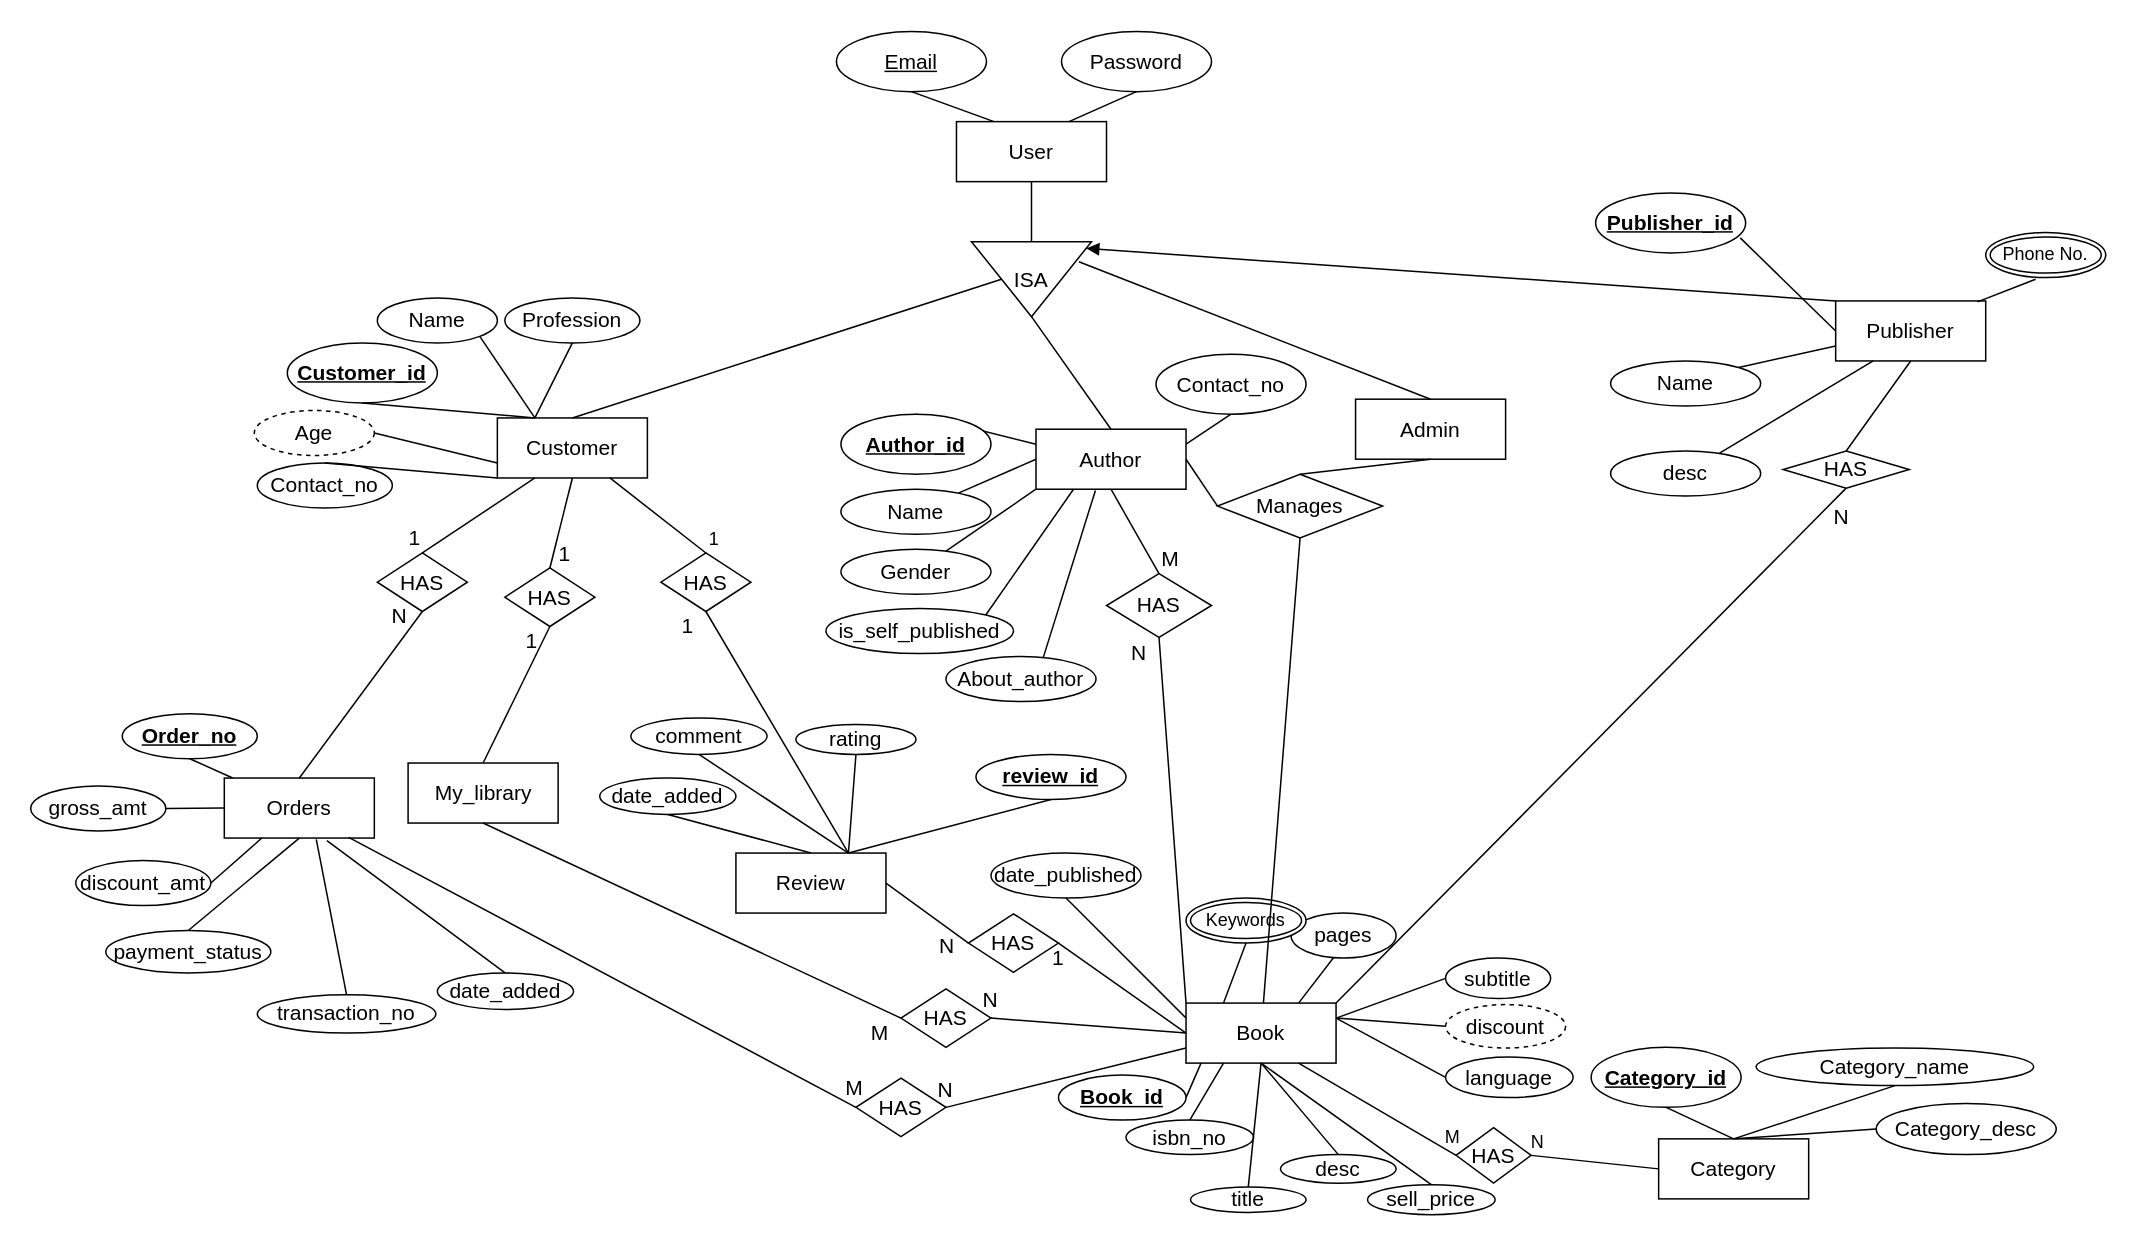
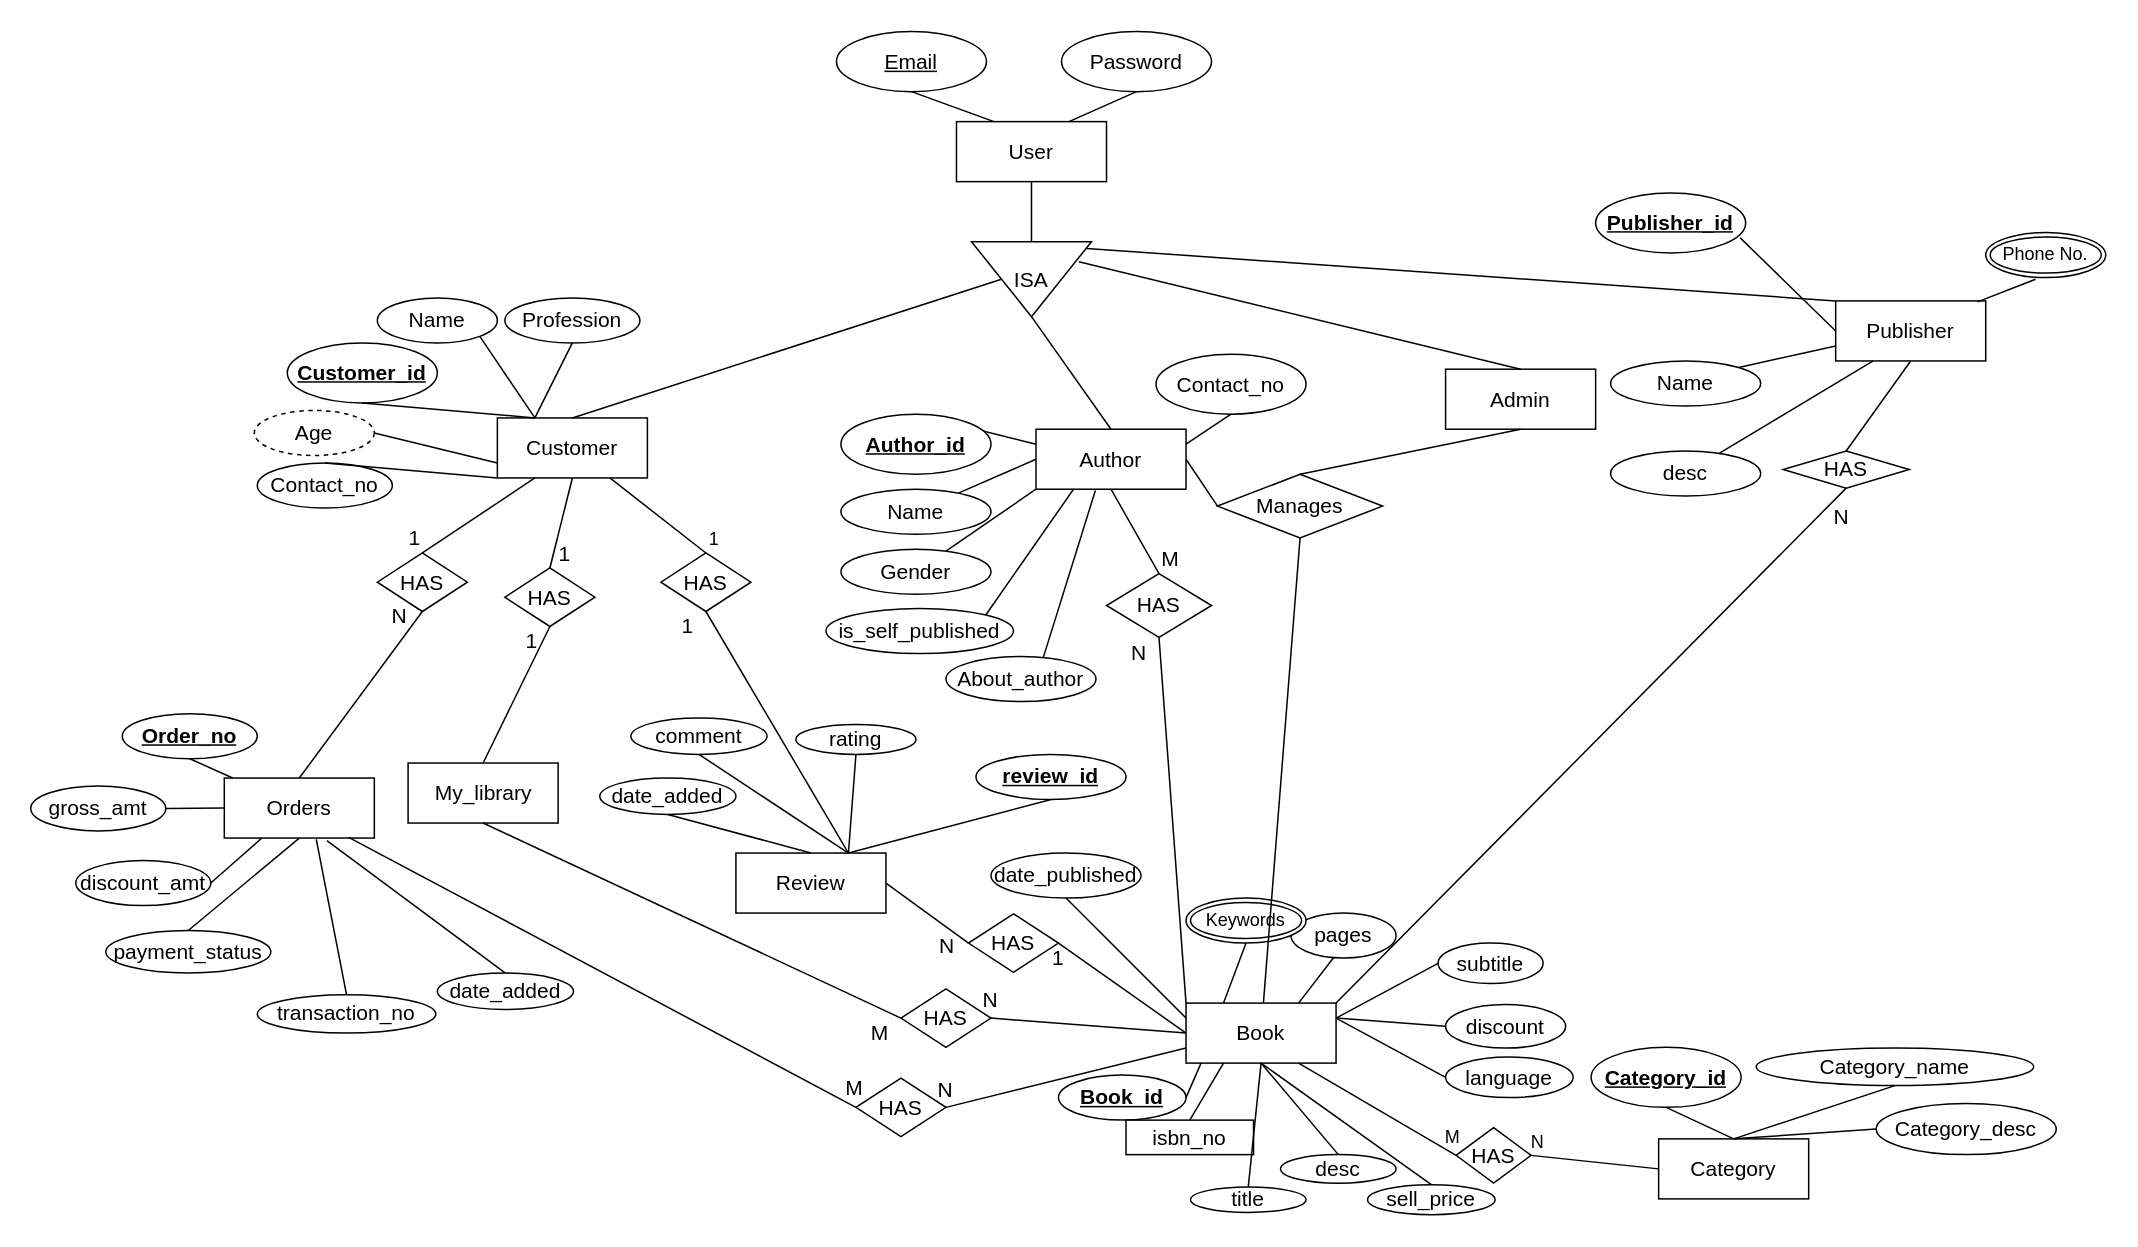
edge "Publisher" -> "ISA": arrowhead block -> none
node "Admin": moved (1430, 429) -> (1520, 399)
node "subtitle": moved (1498, 978) -> (1490, 963)
node "discount": style dashed -> solid
node "isbn_no": shape ellipse -> rectangle
